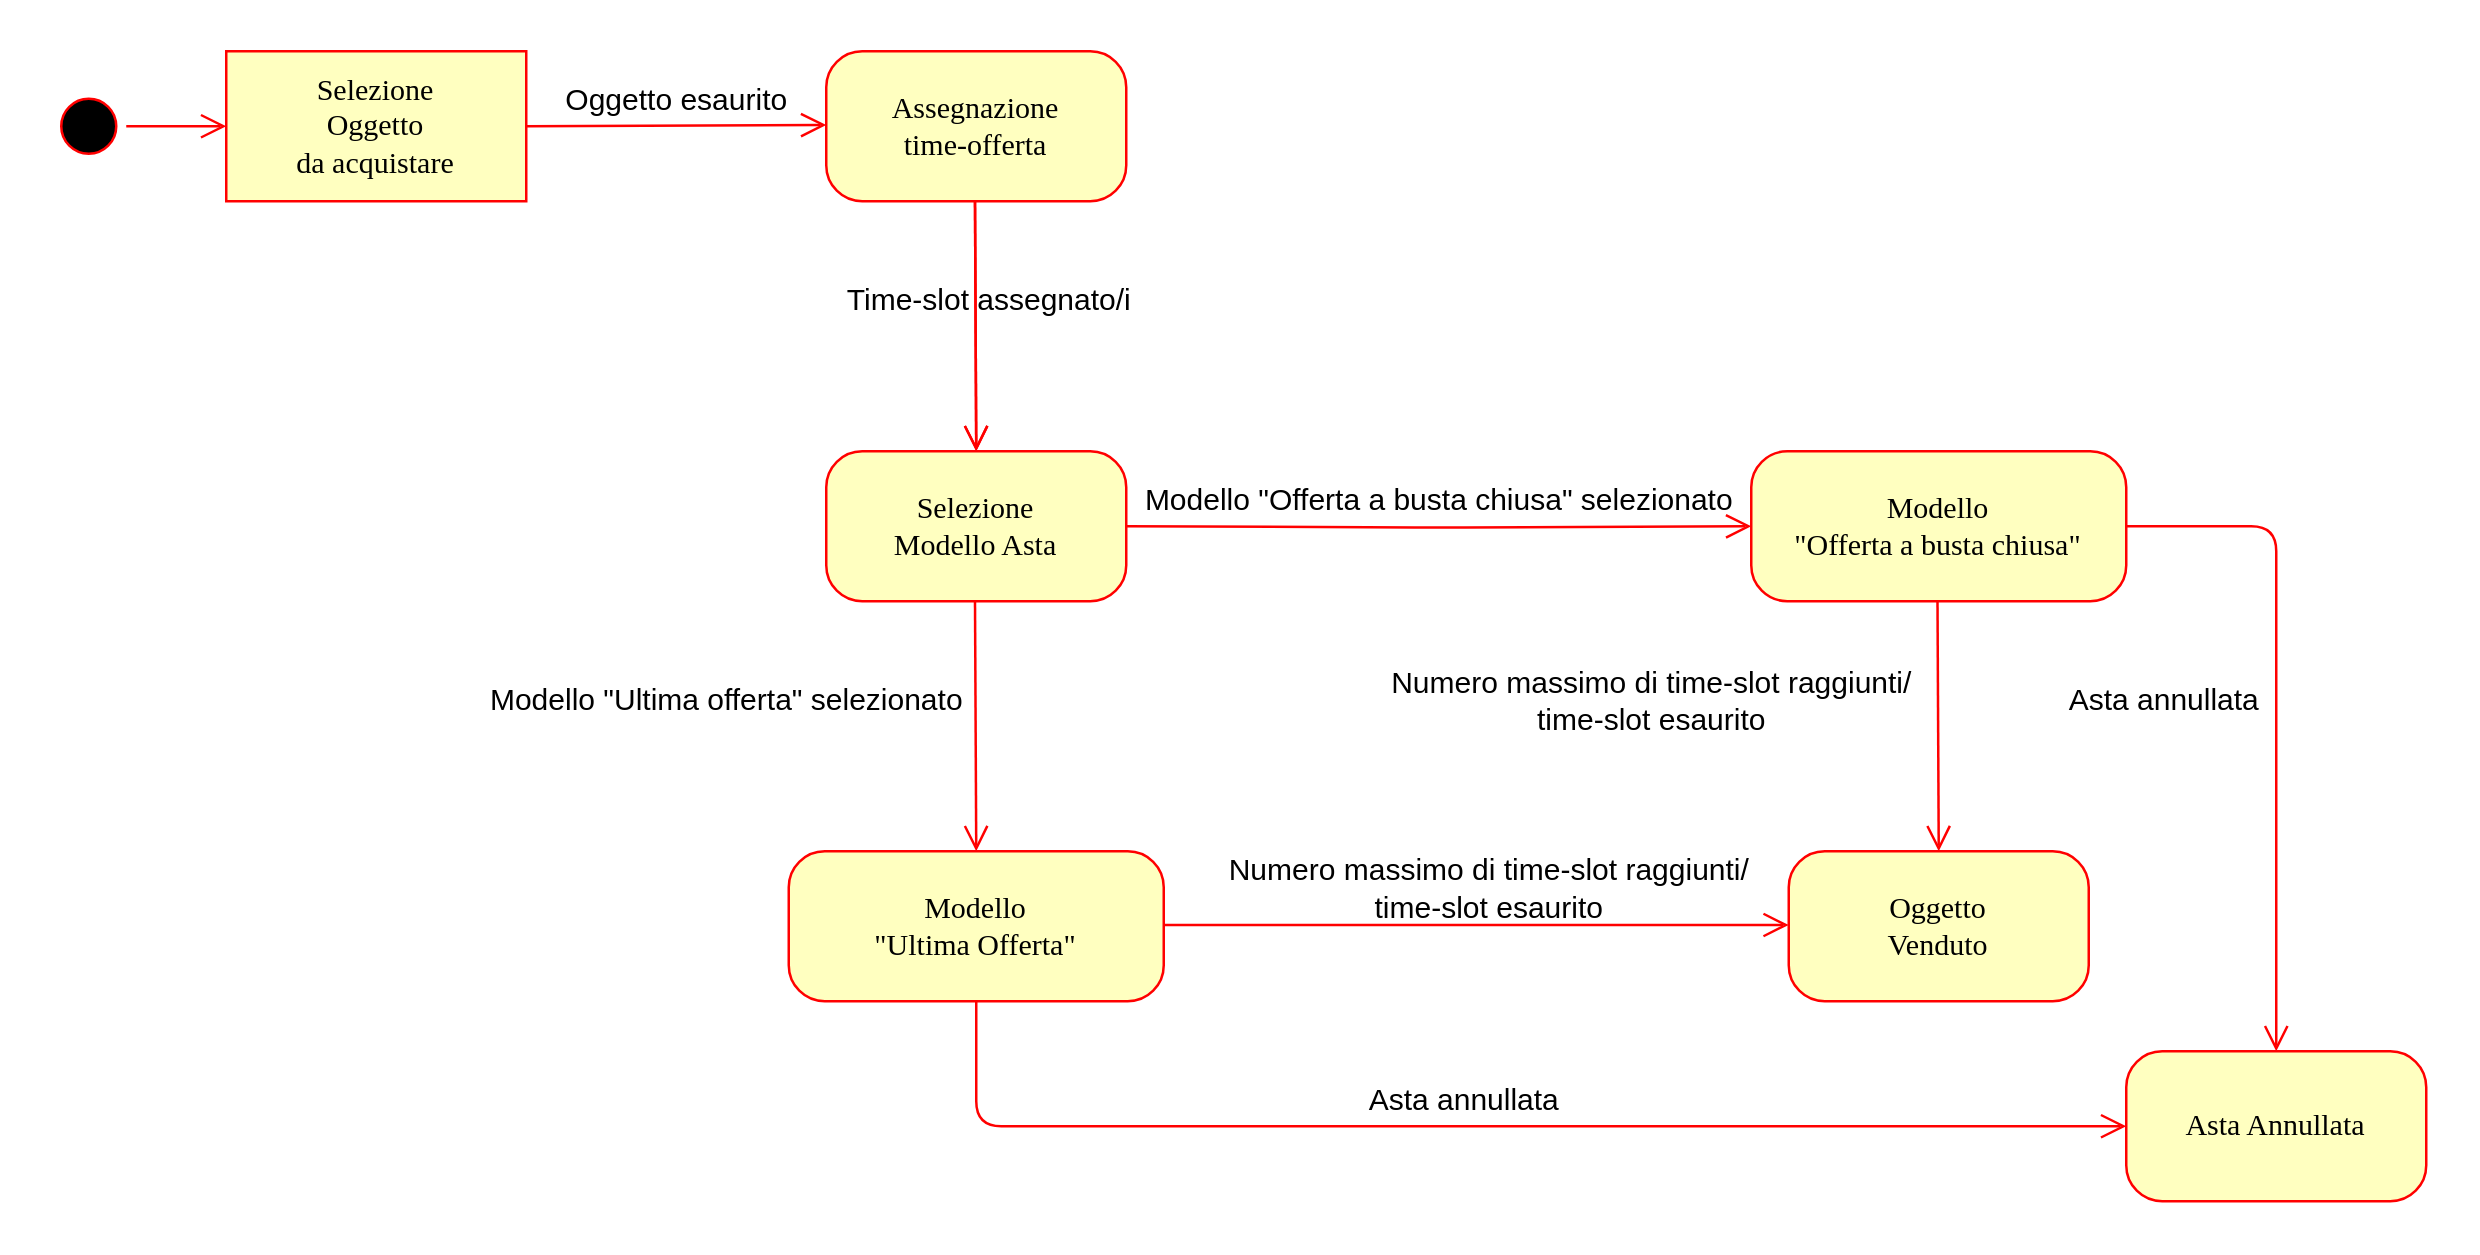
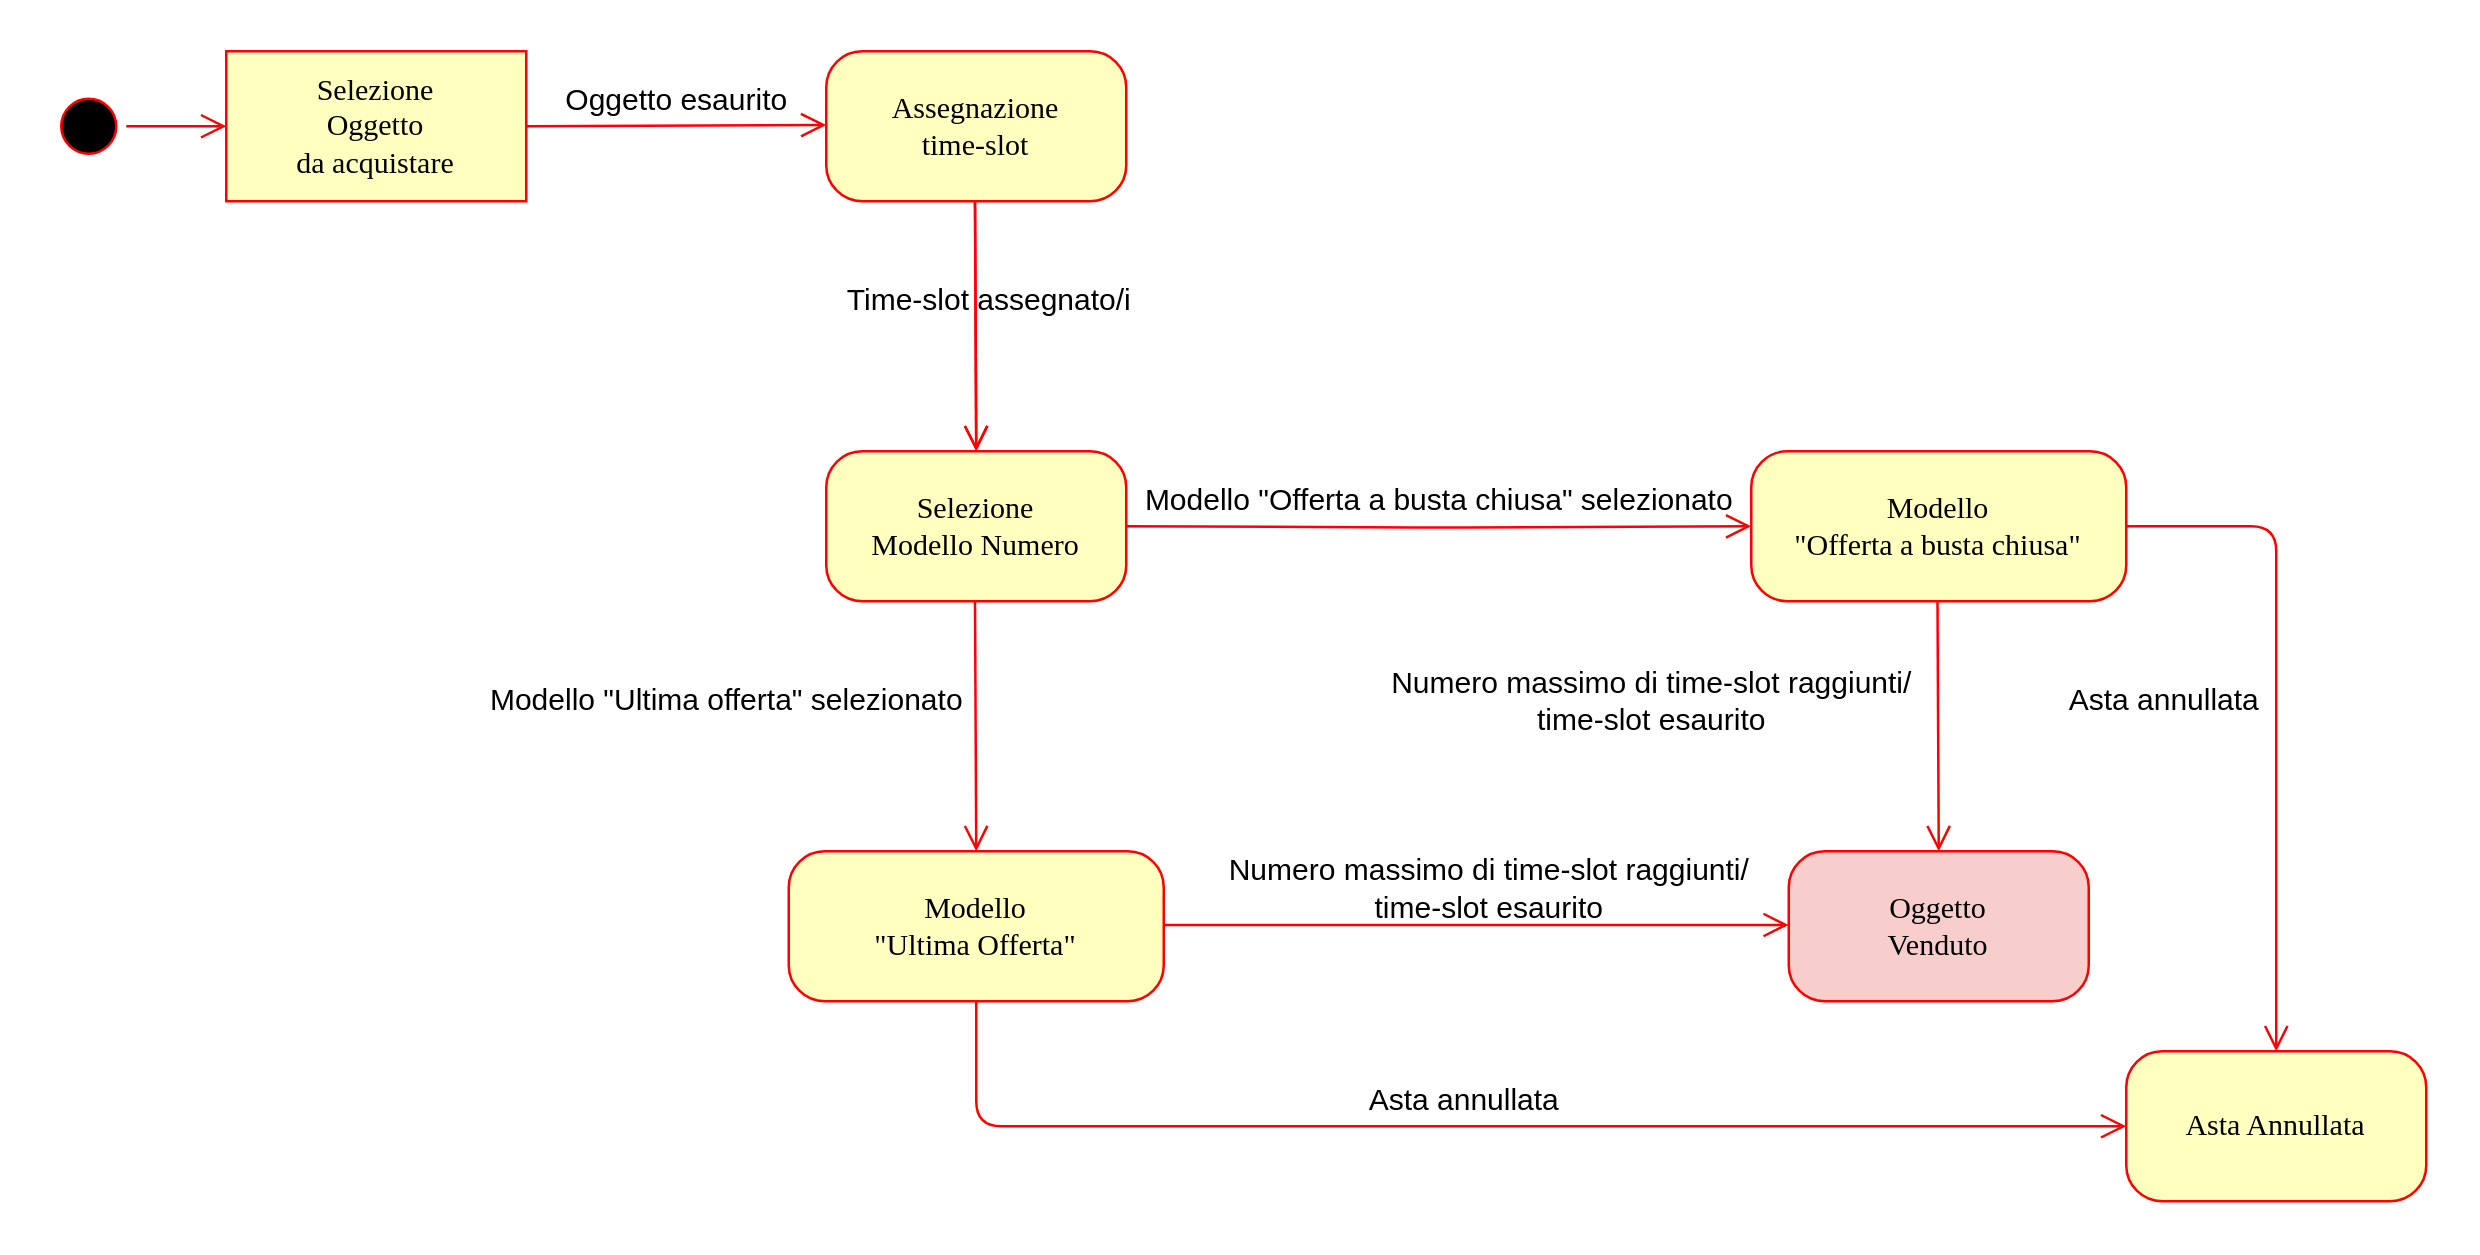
node "Assegnazione time-offerta": label "Assegnazione time-offerta" -> "Assegnazione time-slot"
node "Selezione Modello Asta": label "Selezione Modello Asta" -> "Selezione Modello Numero"
node "Oggetto Venduto": fillcolor #ffffc0 -> #f8cecc
